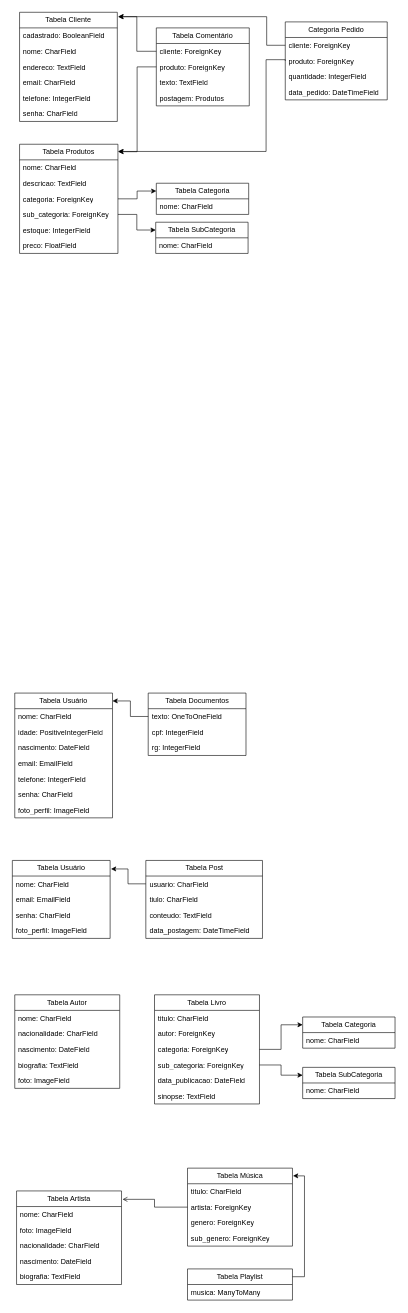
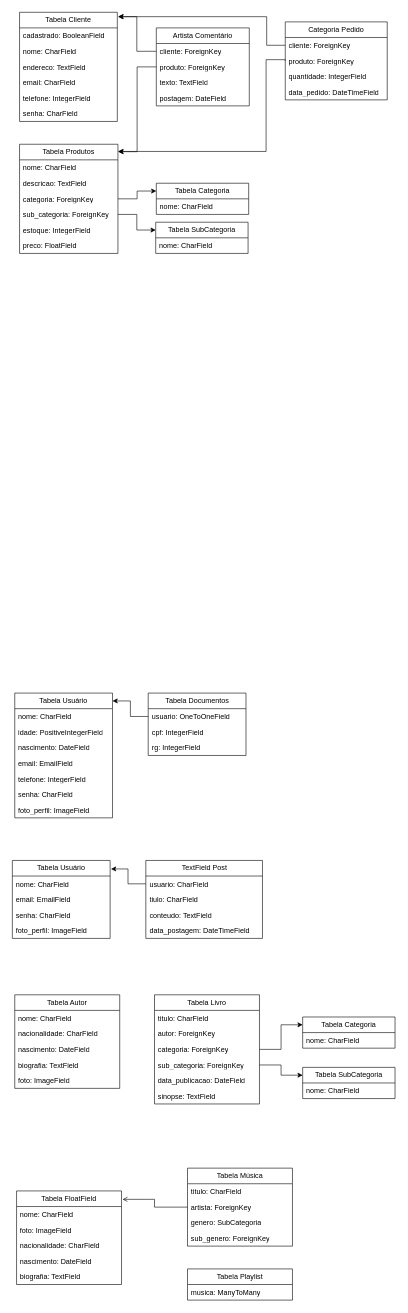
node "Tabela Comentário": label "Tabela Comentário" -> "Artista Comentário"
node "postagem: Produtos": label "postagem: Produtos" -> "postagem: DateField"
node "texto: OneToOneField": label "texto: OneToOneField" -> "usuario: OneToOneField"
node "Tabela Post": label "Tabela Post" -> "TextField Post"
node "Tabela Artista": label "Tabela Artista" -> "Tabela FloatField"
node "genero: ForeignKey": label "genero: ForeignKey" -> "genero: SubCategoria"
edge "Tabela Playlist" -> "Tabela Música": removed
